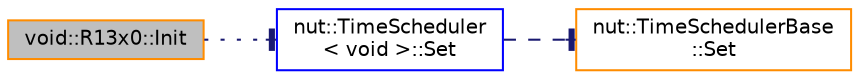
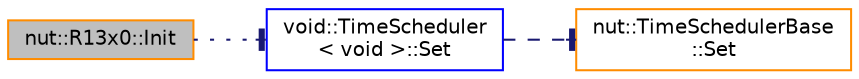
node "void::R13x0::Init": label "void::R13x0::Init" -> "nut::R13x0::Init"
node "nut::TimeScheduler < void >::Set": label "nut::TimeScheduler < void >::Set" -> "void::TimeScheduler < void >::Set"
